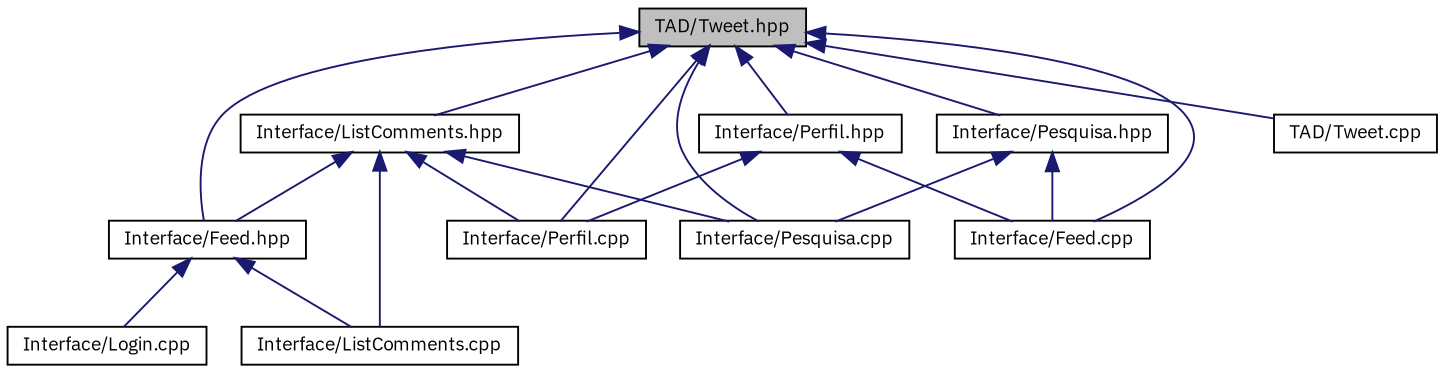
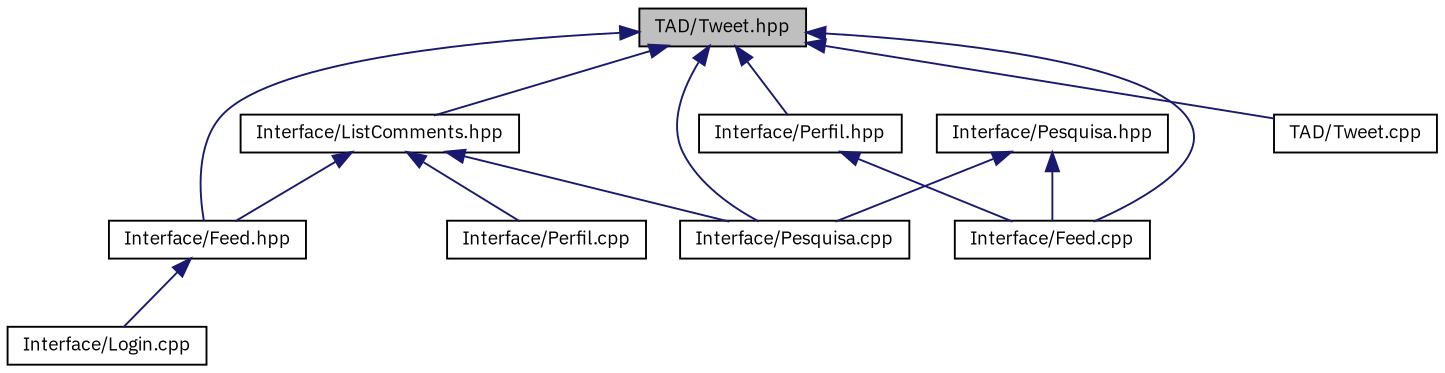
edge "Interface/Pesquisa.hpp" -> "TAD/Tweet.hpp": removed
edge "Interface/Perfil.cpp" -> "TAD/Tweet.hpp": removed
edge "Interface/Perfil.cpp" -> "Interface/Perfil.hpp": removed
node "Interface/ListComments.cpp": removed
